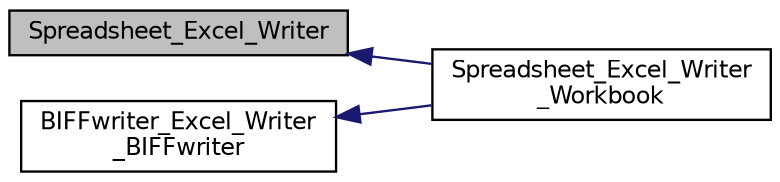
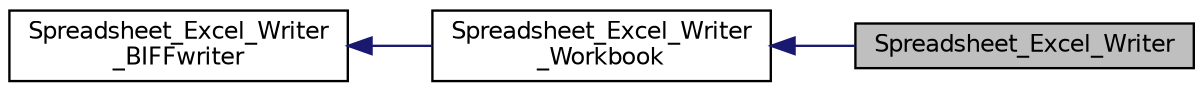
edge "Spreadsheet_Excel_Writer _Workbook" -> "Spreadsheet_Excel_Writer": reversed
node "BIFFwriter_Excel_Writer _BIFFwriter": label "BIFFwriter_Excel_Writer _BIFFwriter" -> "Spreadsheet_Excel_Writer _BIFFwriter"
